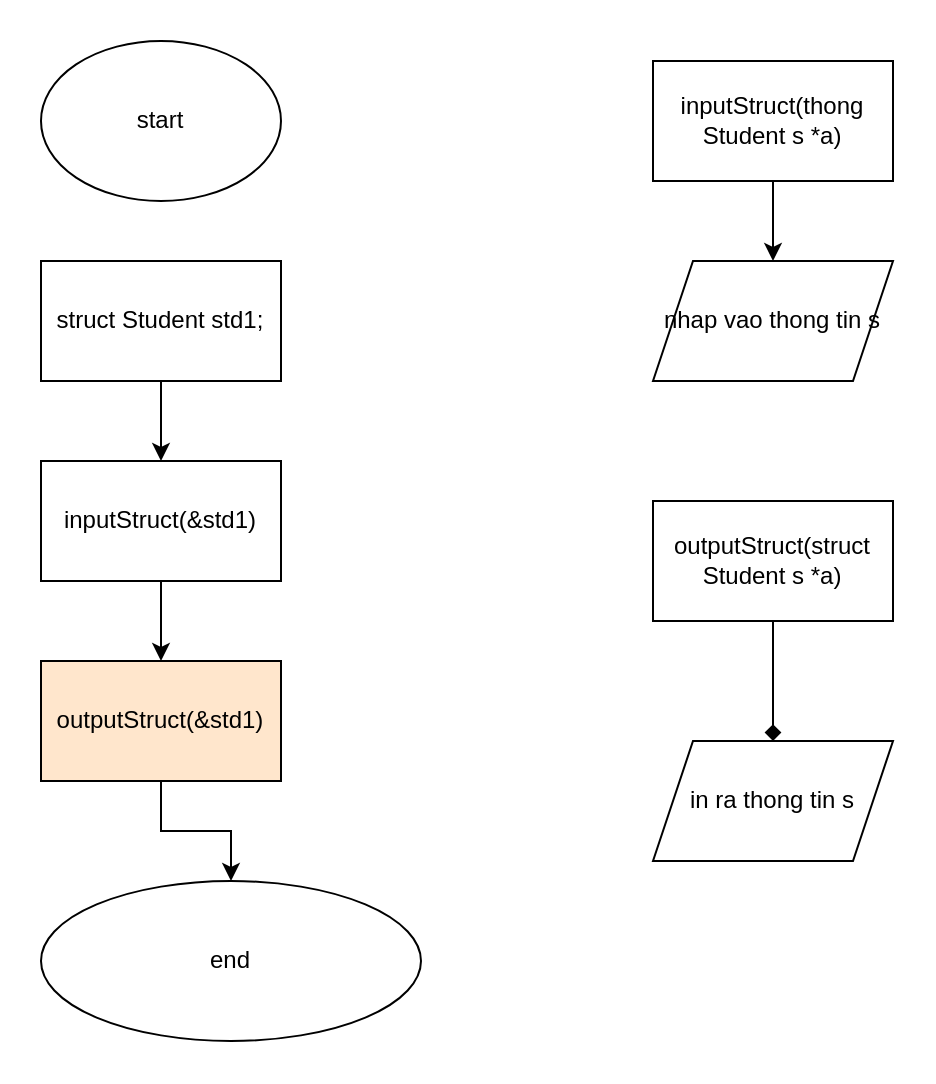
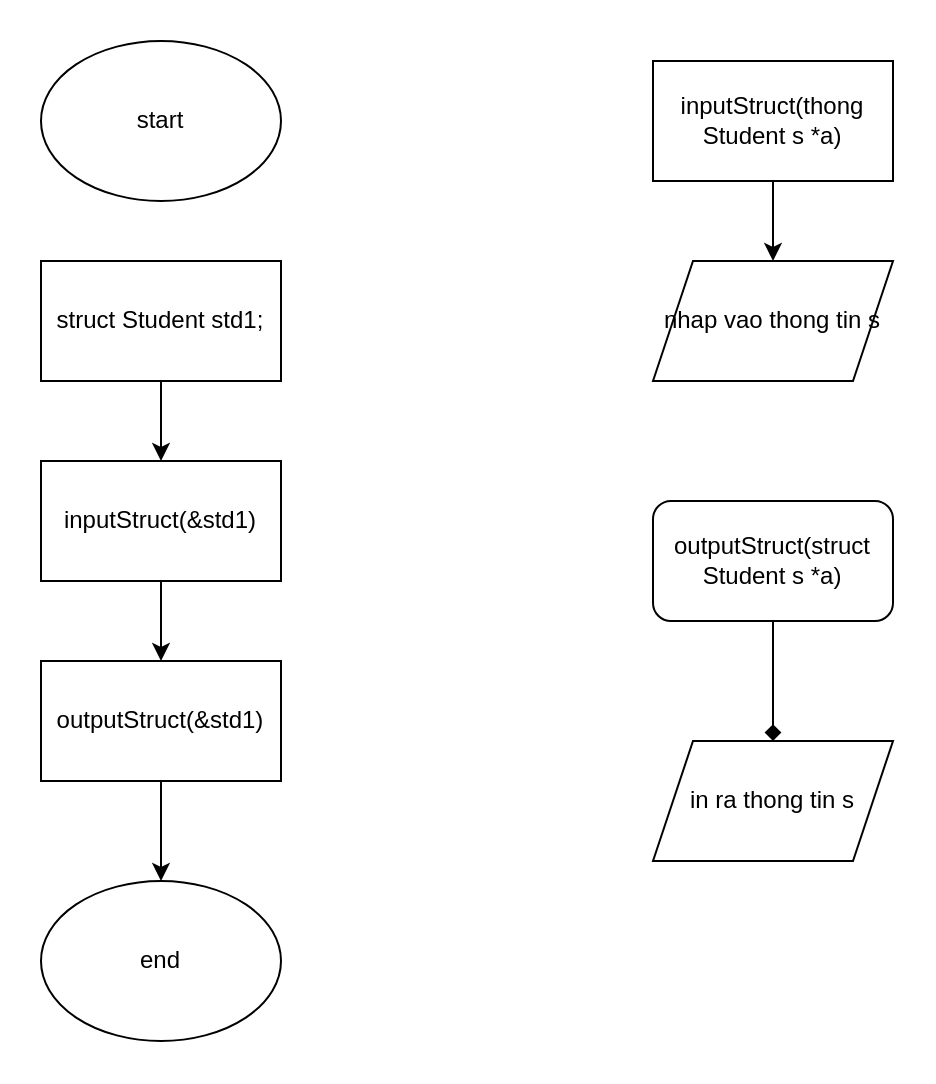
node "outputStruct(struct Student s *a)": shape rectangle -> rounded rectangle
node "outputStruct(&std1)": fillcolor #ffe6cc -> #ffffff
node "end": size 380x160 -> 240x160
